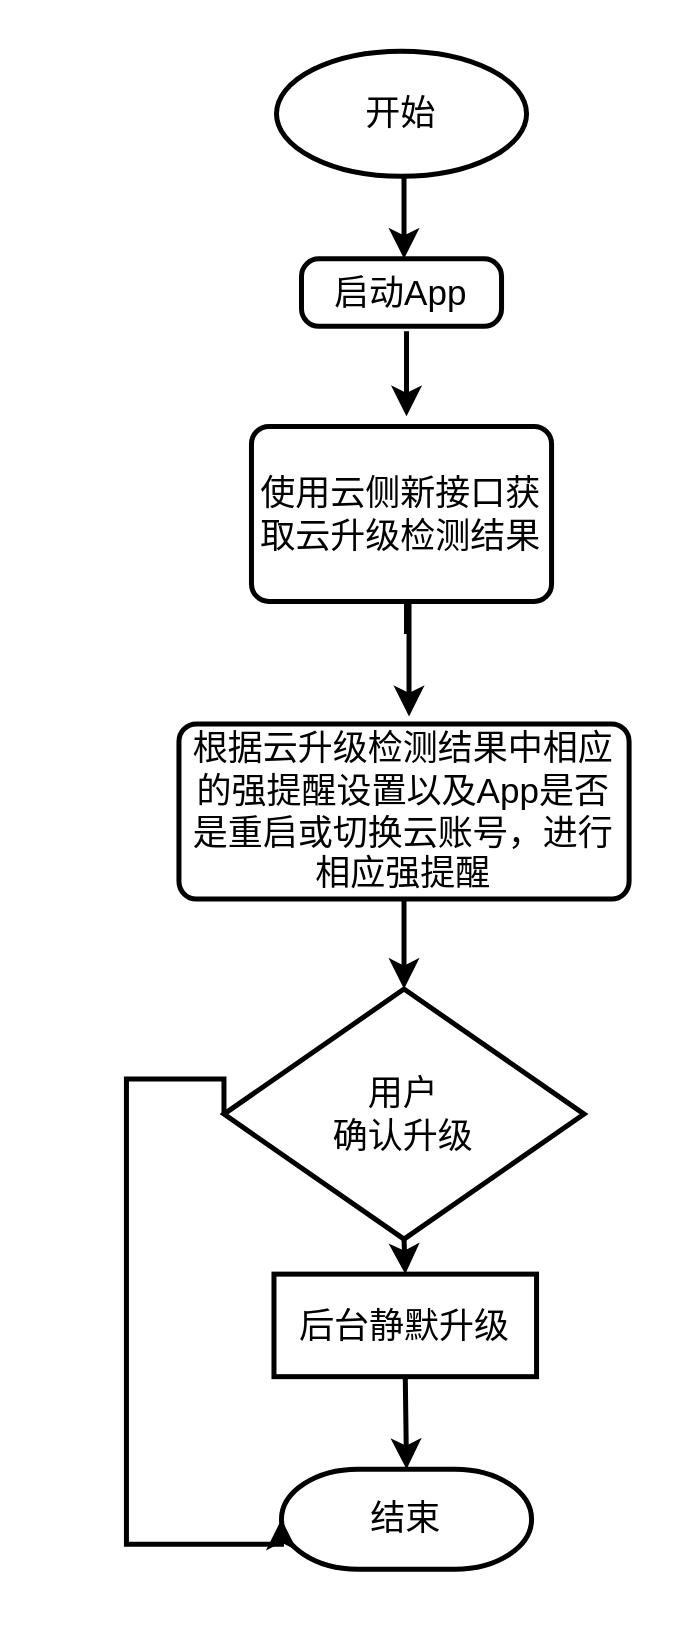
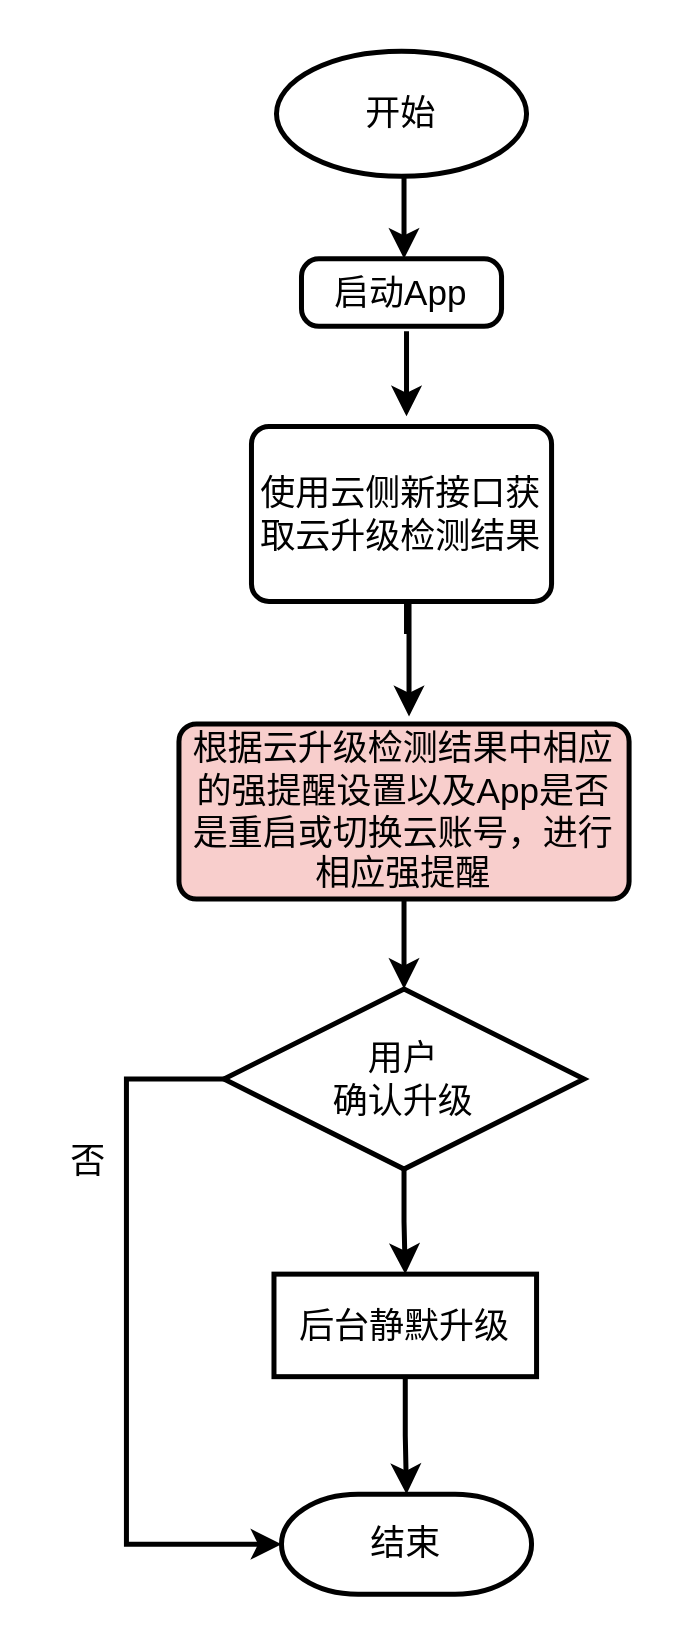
node "根据云升级检测结果中相应的强提醒设置以及App是否是重启或切换云账号，进行相应强提醒": fillcolor #ffffff -> #f8cecc
node "用户 确认升级": size 360x250 -> 360x180
node "否": added
node "结束": moved (406, 1519) -> (406, 1544)
